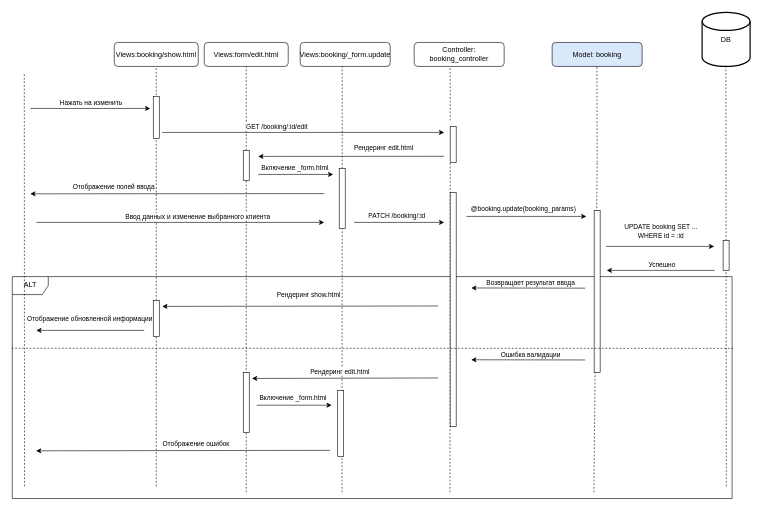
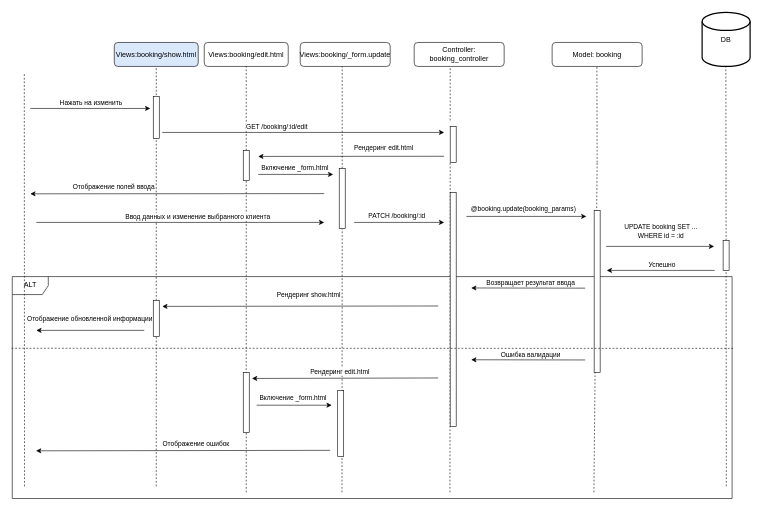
node "Views:booking/show.html": fillcolor #ffffff -> #dae8fc
node "Views:form/edit.html": label "Views:form/edit.html" -> "Views:booking/edit.html"
node "Model: booking": fillcolor #dae8fc -> #ffffff
